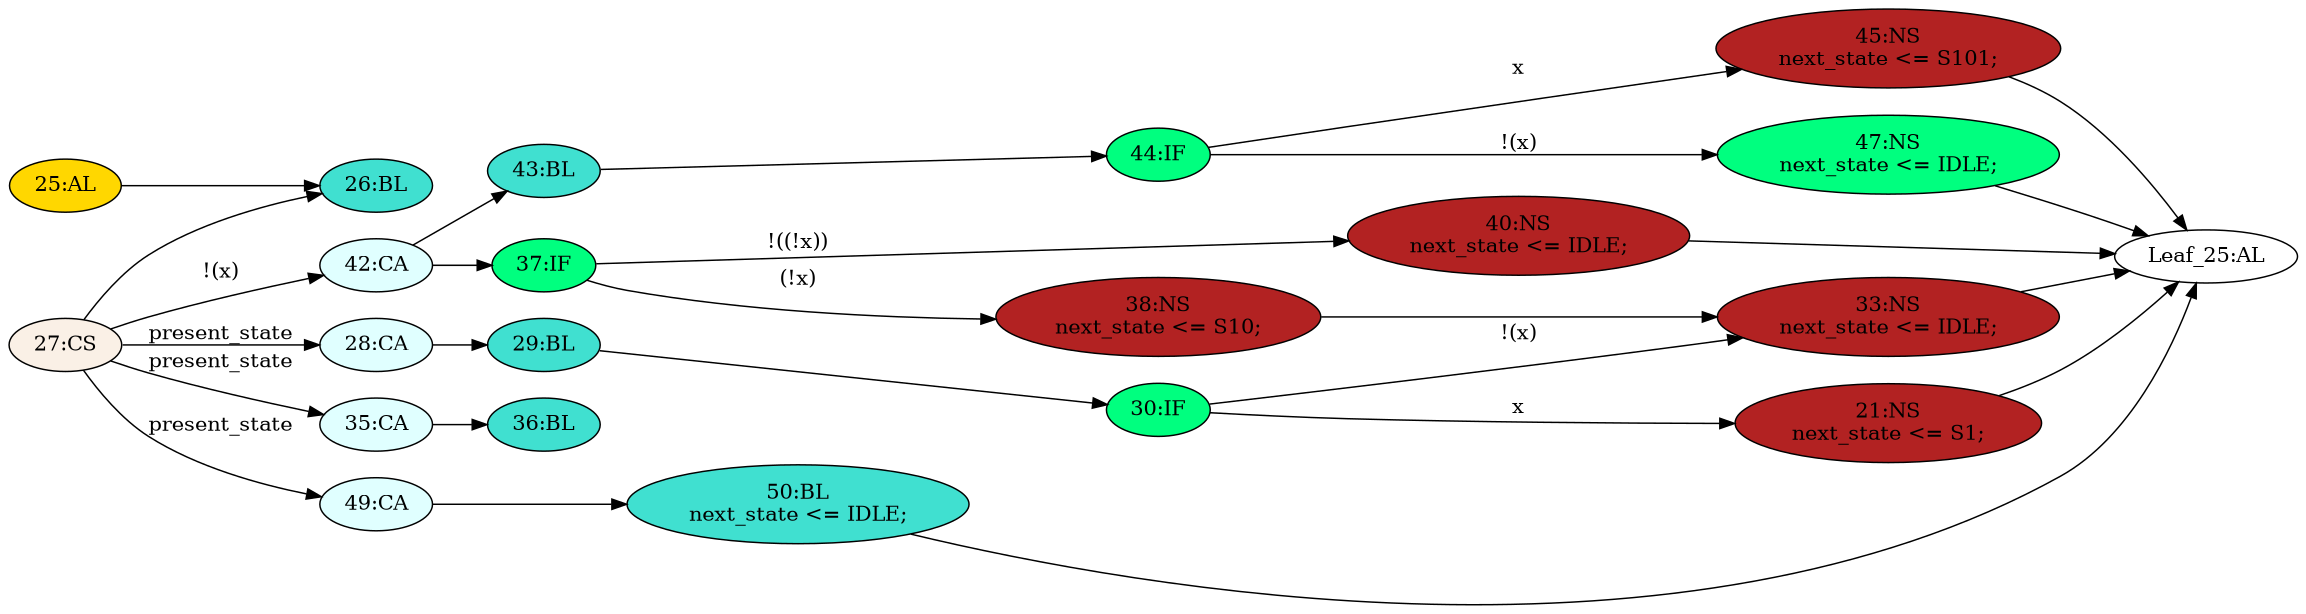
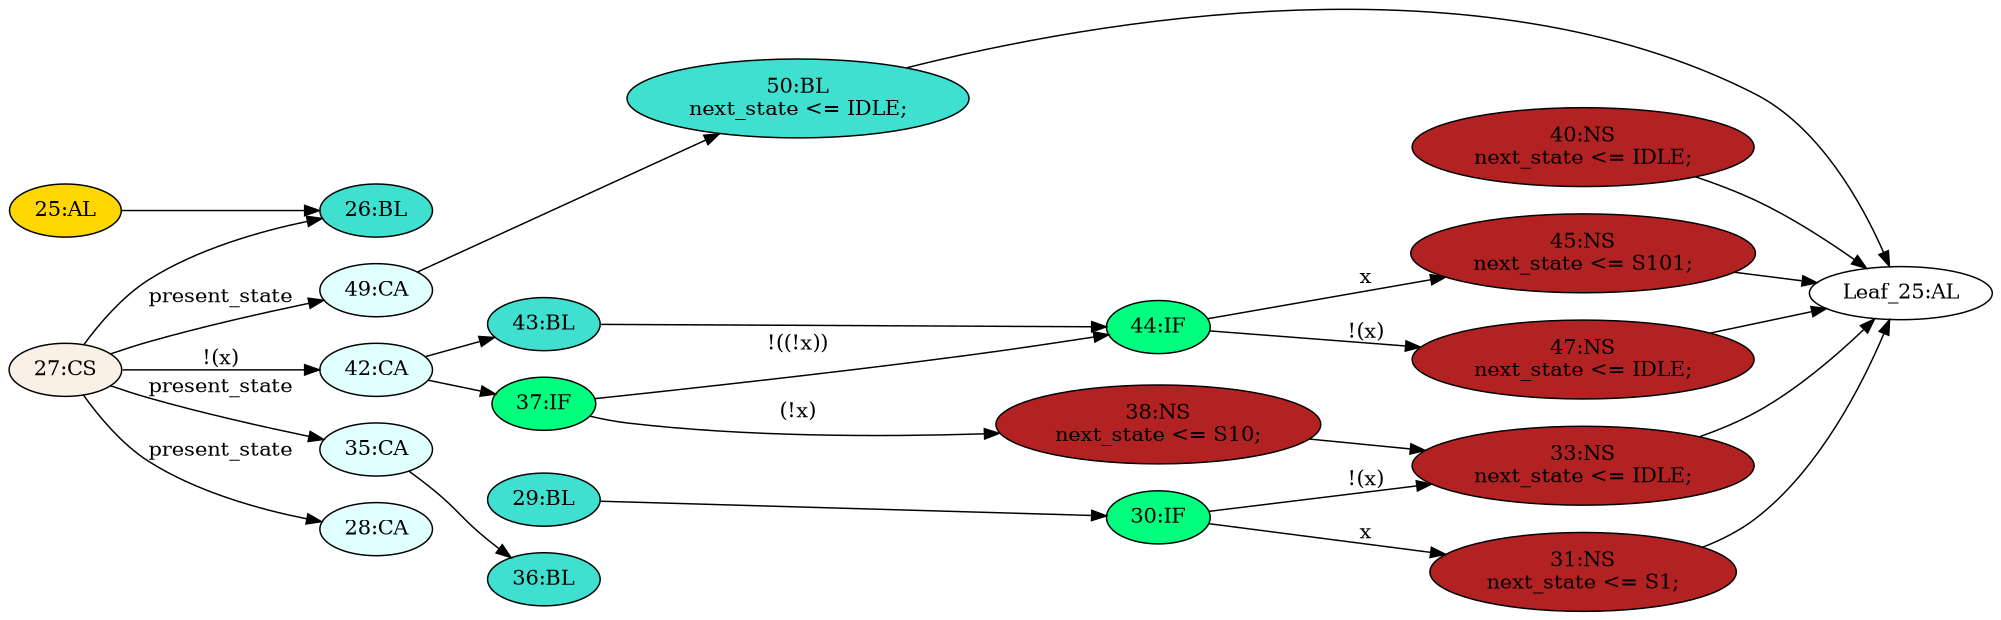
node "47:NS next_state <= IDLE;": fillcolor springgreen -> firebrick
edge "37:IF" -> "40:NS next_state <= IDLE;": now "37:IF" -> "44:IF"
edge "28:CA" -> "29:BL": removed
node "21:NS next_state <= S1;": label "21:NS next_state <= S1;" -> "31:NS next_state <= S1;"
